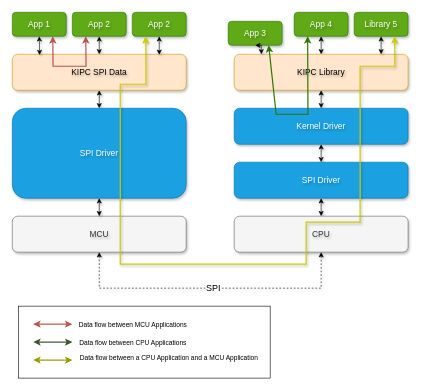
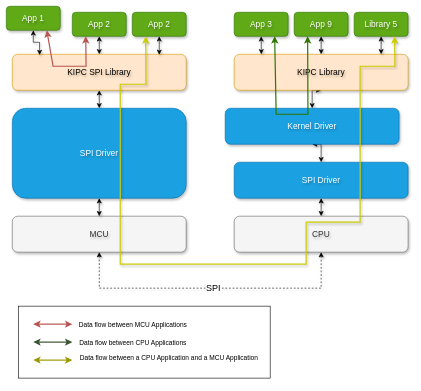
node "App 1": moved (39, 24) -> (33, 18)
node "App 4": label "App 4" -> "App 9"
node "App 3": moved (255, 33) -> (261, 24)
node "KIPC SPI Data": label "KIPC SPI Data" -> "KIPC SPI Library"
node "Kernel Driver": moved (321, 126) -> (312, 126)
